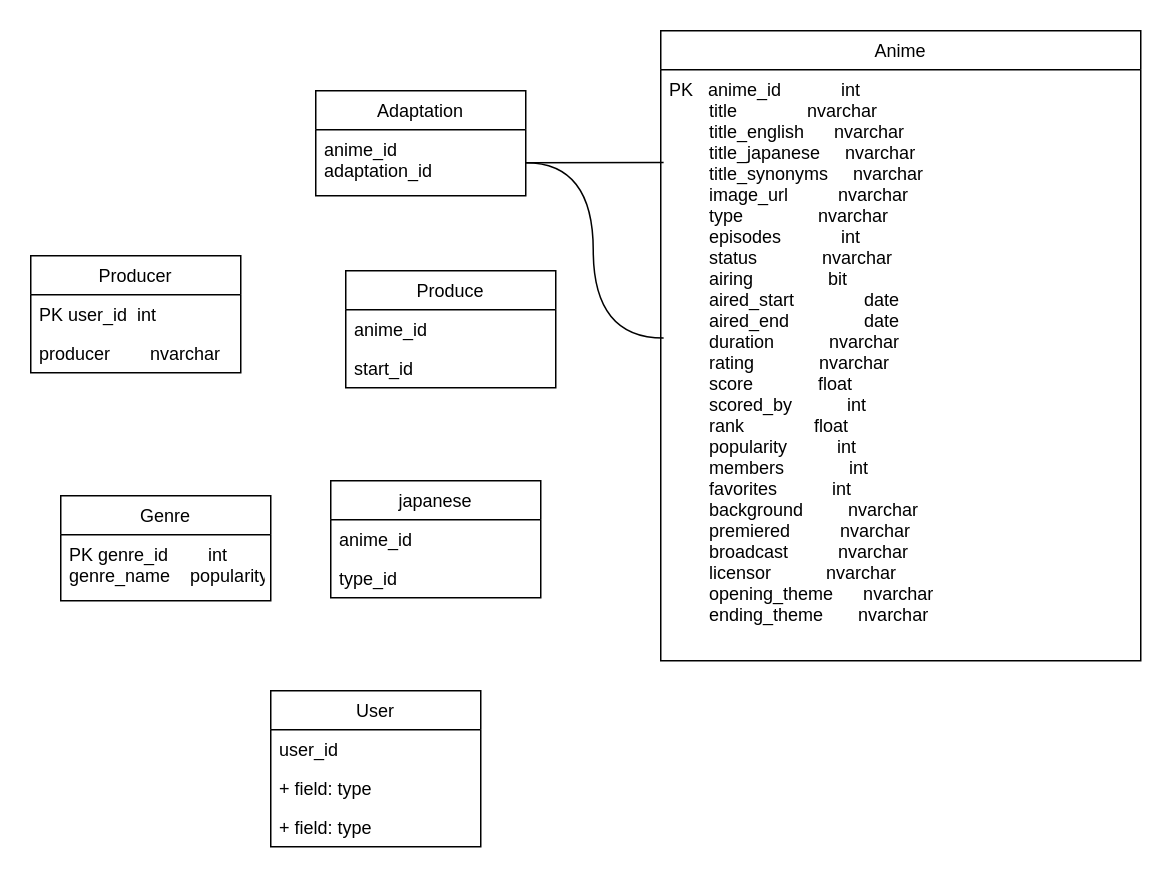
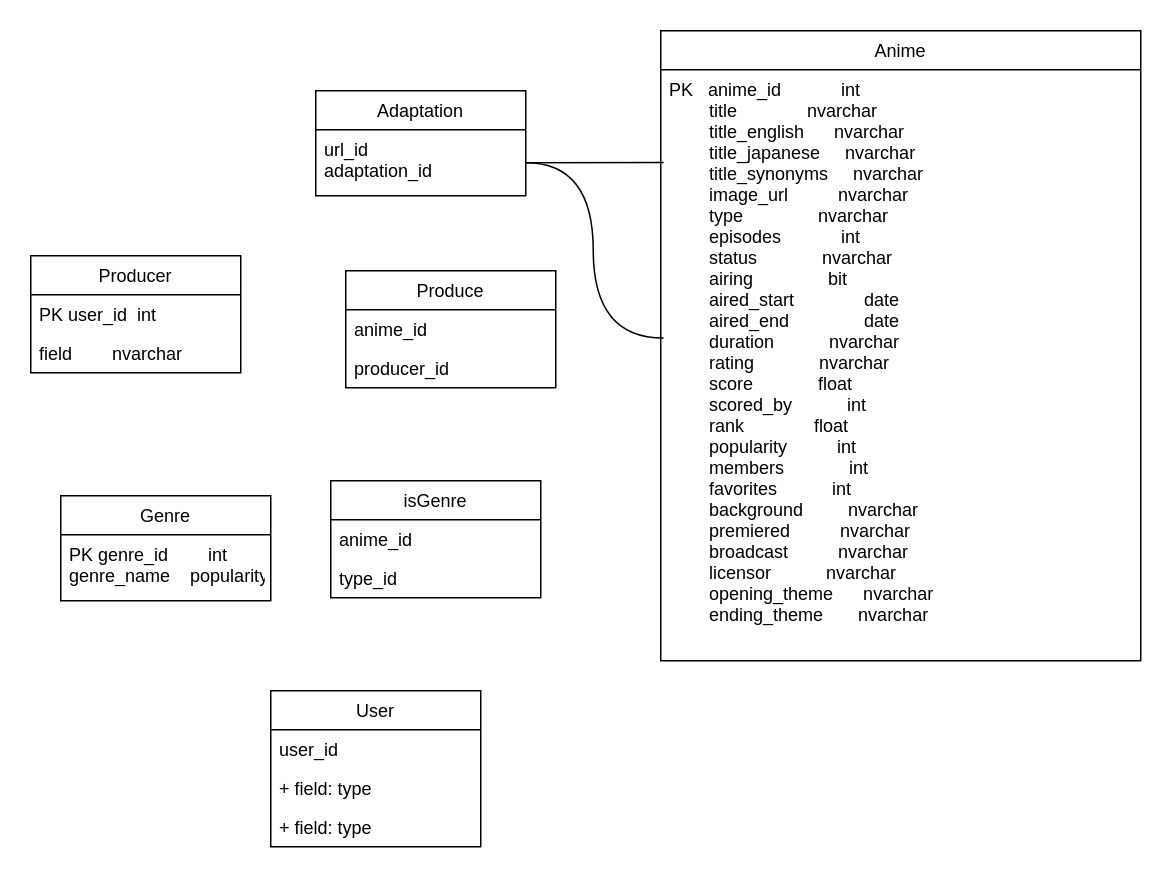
node "anime_id adaptation_id": label "anime_id adaptation_id" -> "url_id adaptation_id"
node "producer nvarchar": label "producer nvarchar" -> "field nvarchar"
node "start_id": label "start_id" -> "producer_id"
node "japanese": label "japanese" -> "isGenre"
